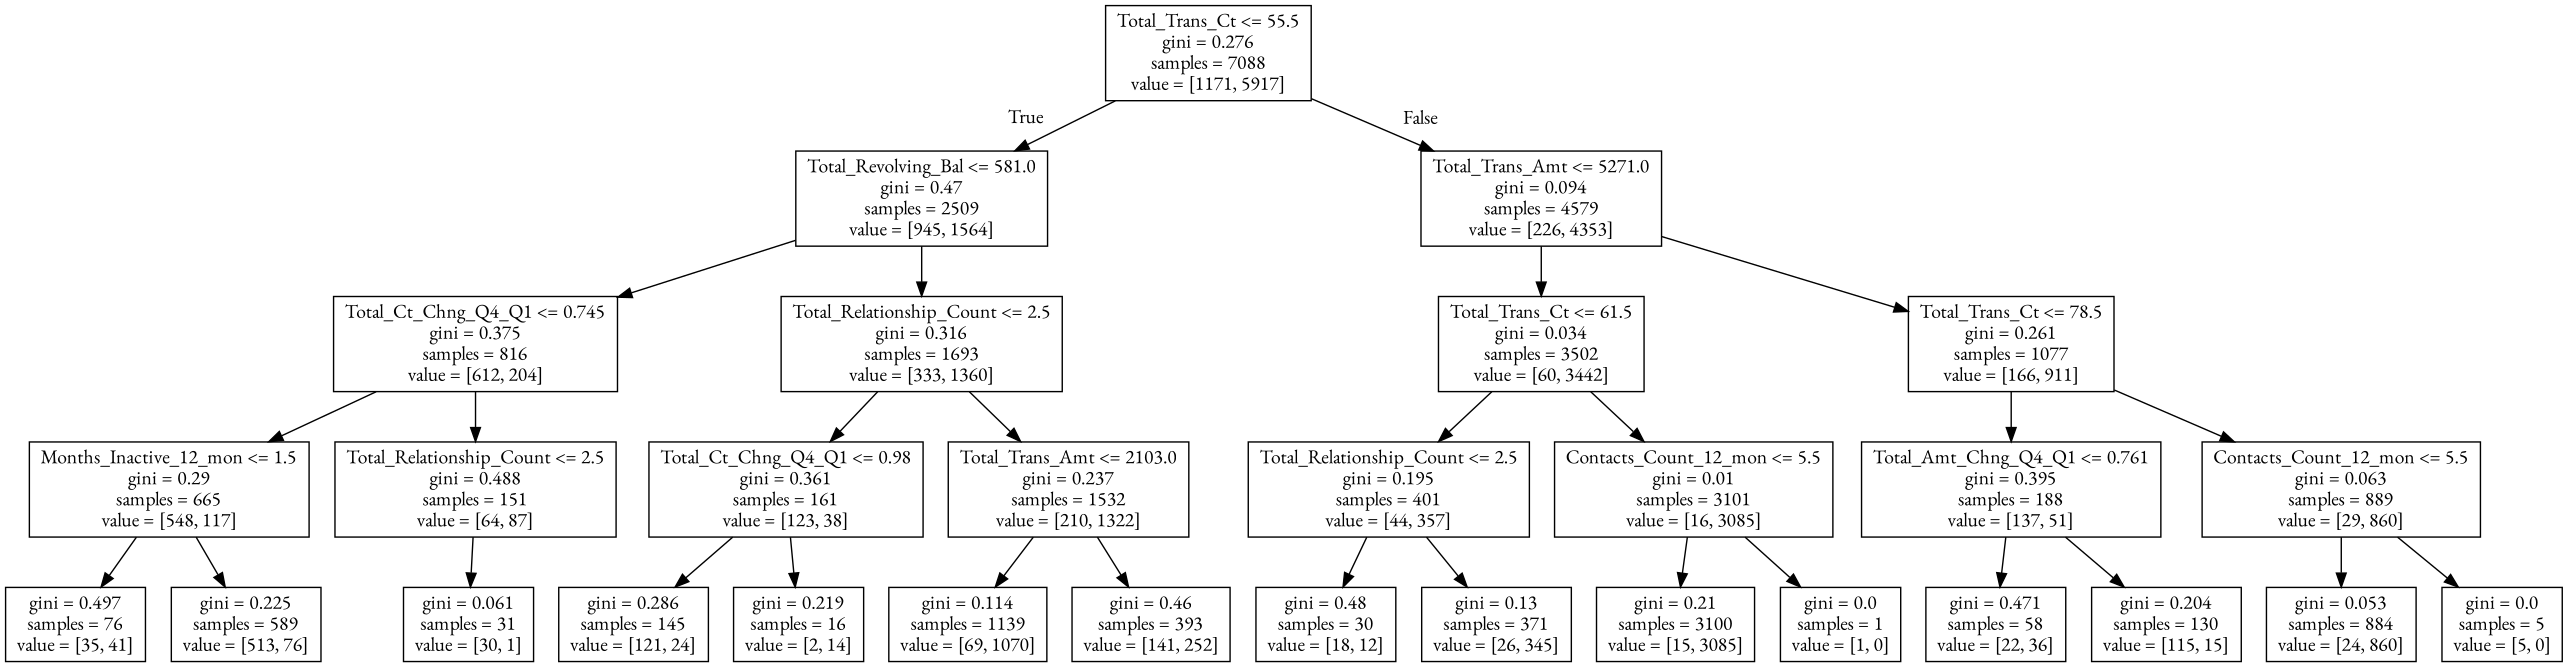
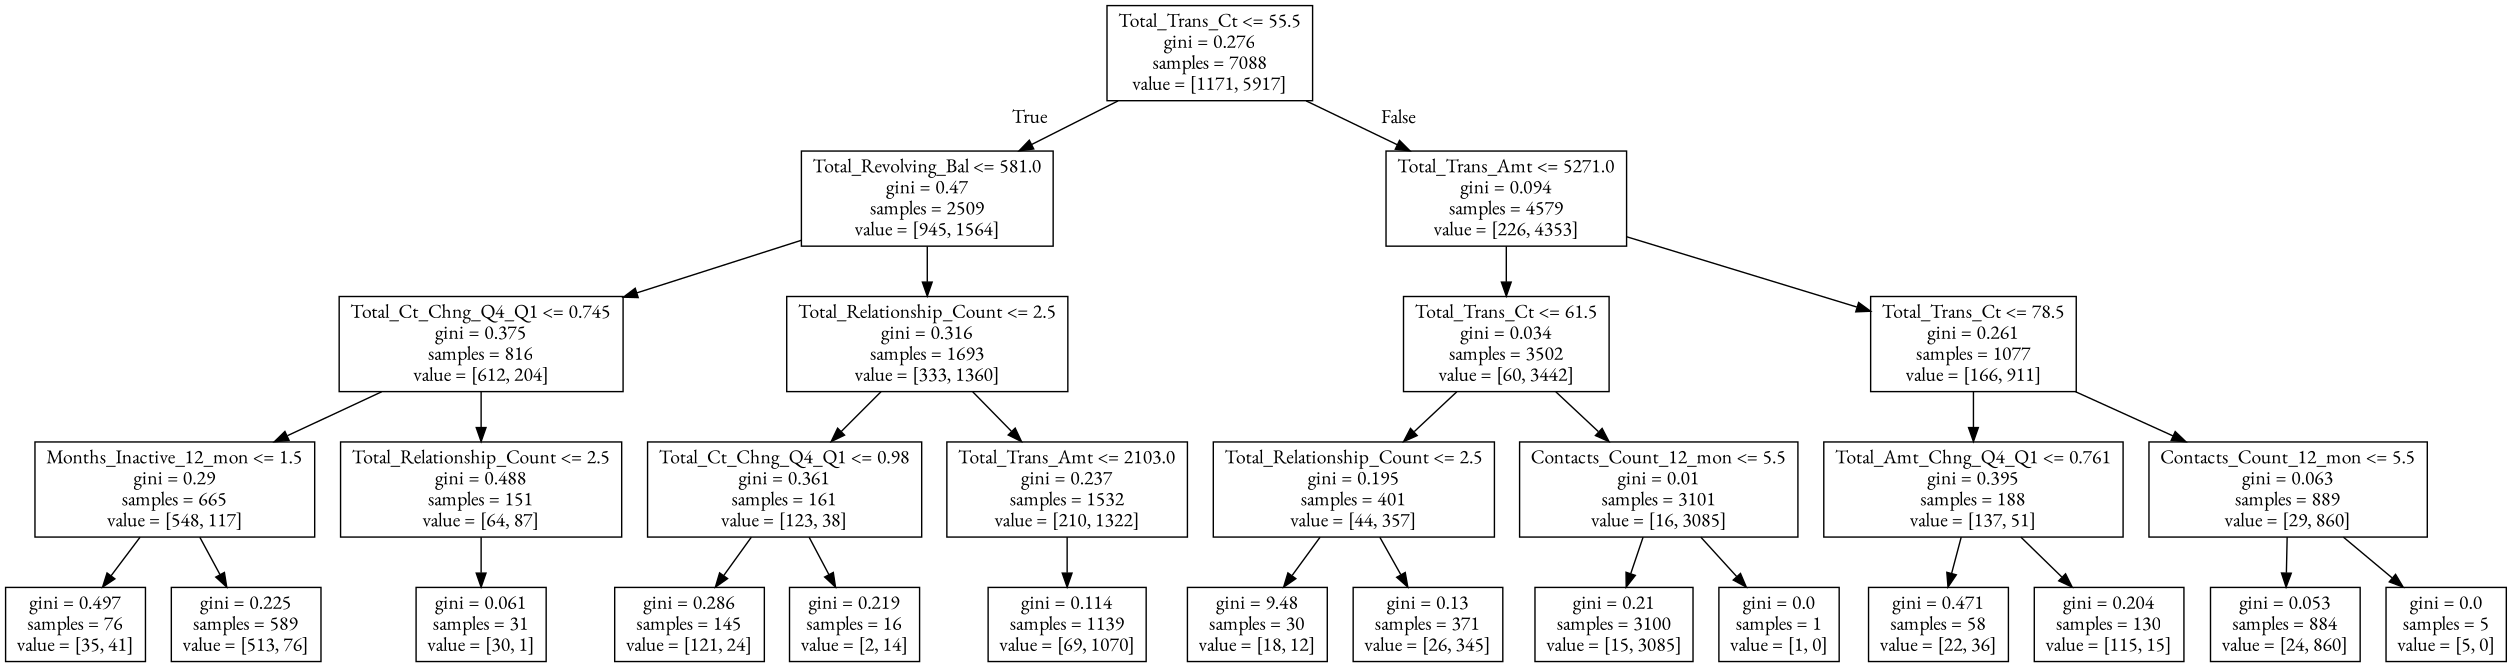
node "gini = 0.46 samples = 393 value = [141, 252]": removed
node "gini = 0.48 samples = 30 value = [18, 12]": label "gini = 0.48 samples = 30 value = [18, 12]" -> "gini = 9.48 samples = 30 value = [18, 12]"
